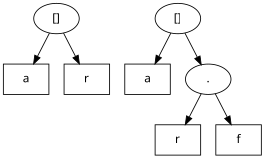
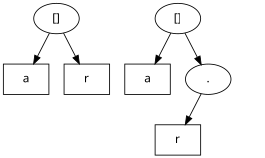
node "f": removed
